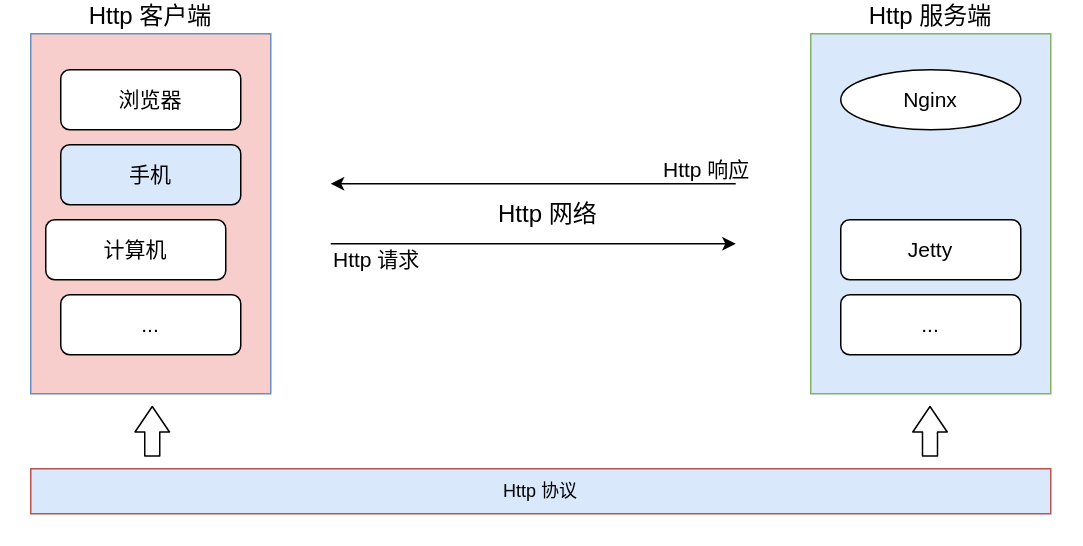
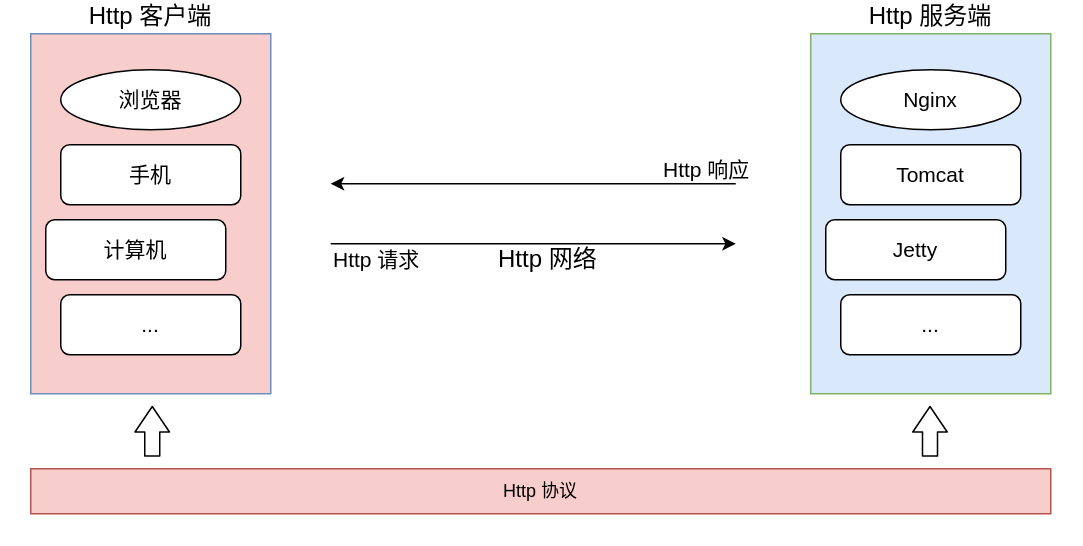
node "浏览器": shape rounded rectangle -> ellipse
node "手机": fillcolor #dae8fc -> #ffffff
node "Tomcat": added
node "Http 网络": moved (541, 211) -> (541, 256)
node "Jetty": moved (931, 250) -> (916, 250)
node "Http 协议": fillcolor #dae8fc -> #f8cecc
